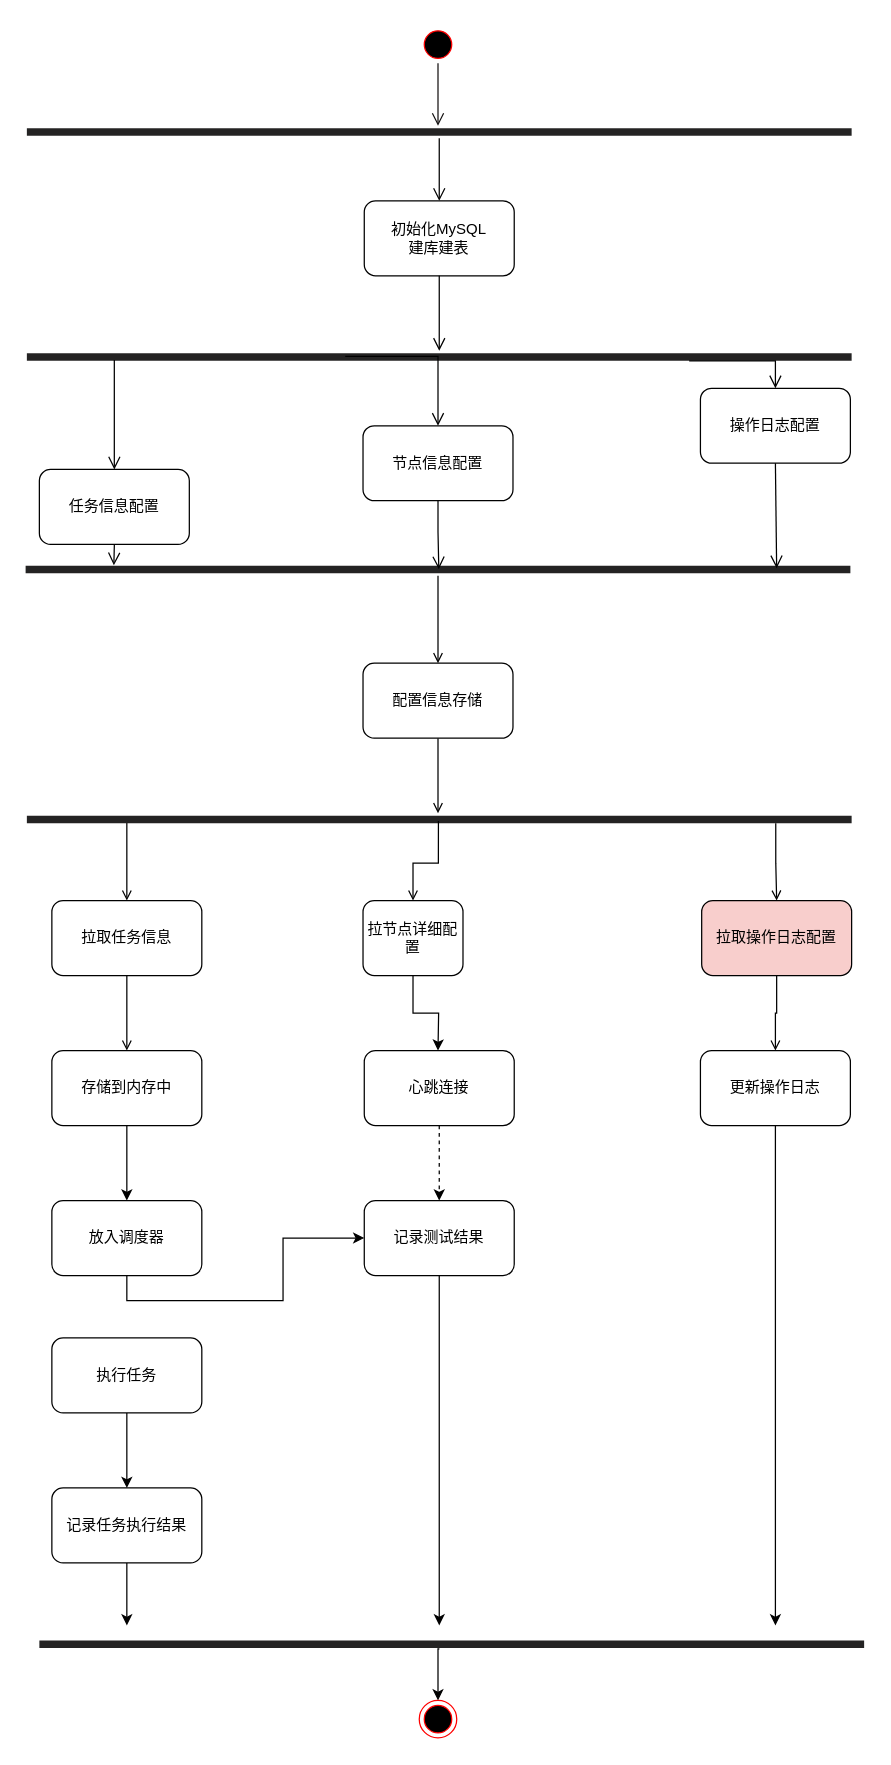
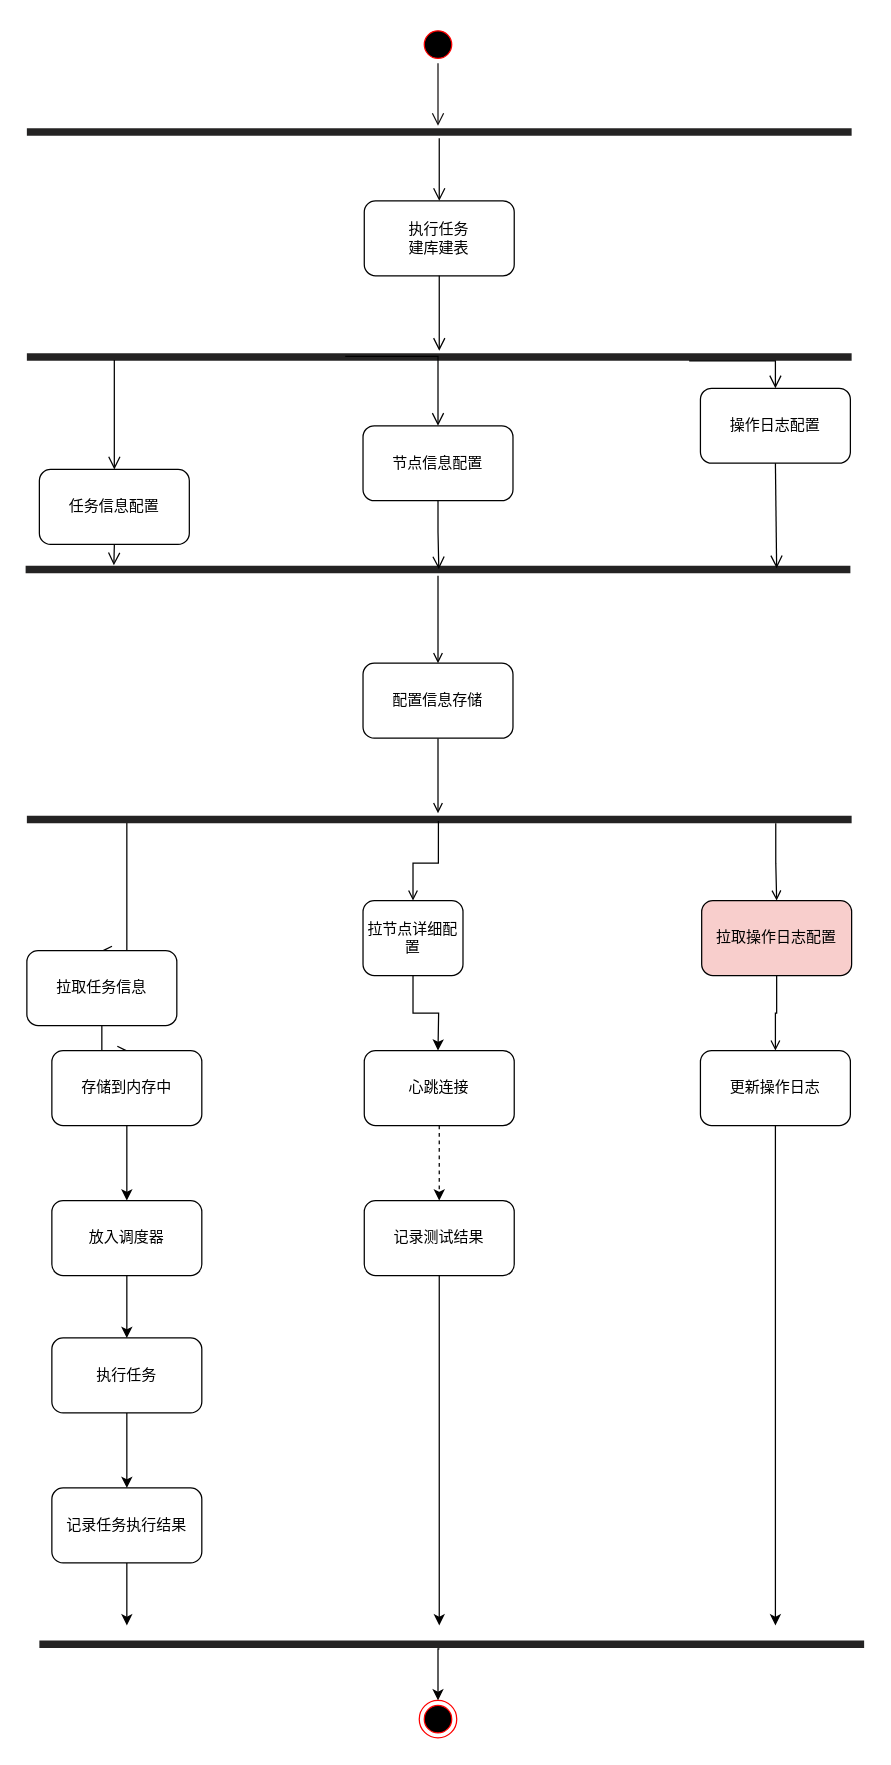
node "初始化MySQL 建库建表": label "初始化MySQL 建库建表" -> "执行任务 建库建表"
node "拉取任务信息": moved (127, 938) -> (102, 988)
edge "放入调度器" -> "记录测试结果": now "放入调度器" -> "执行任务"
